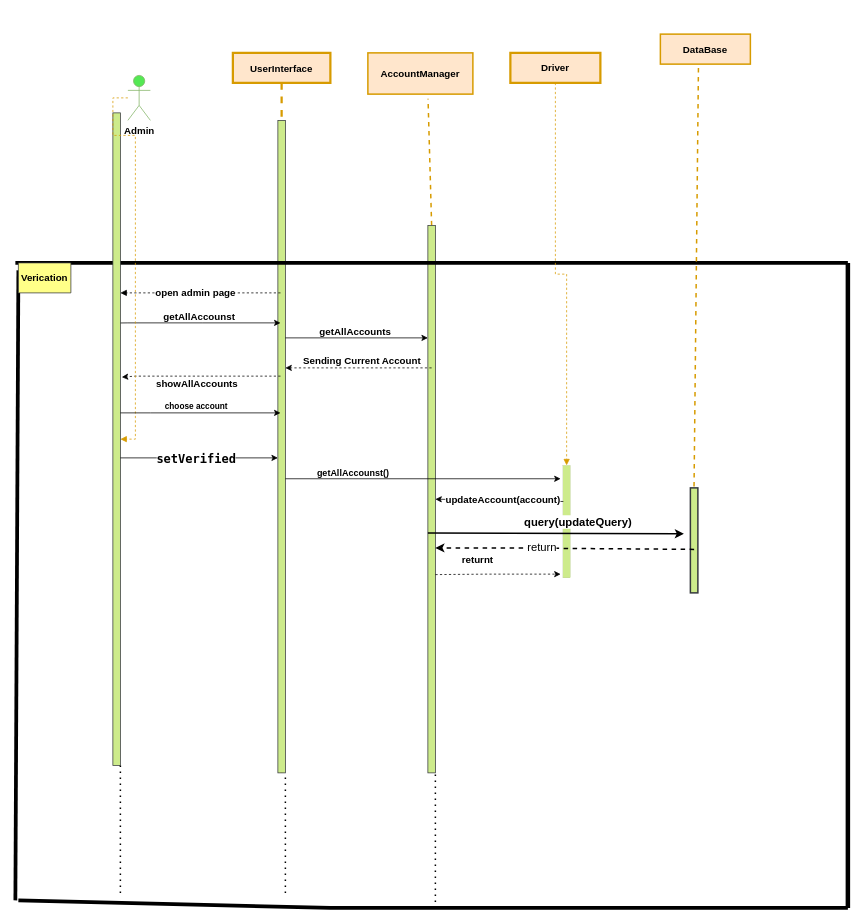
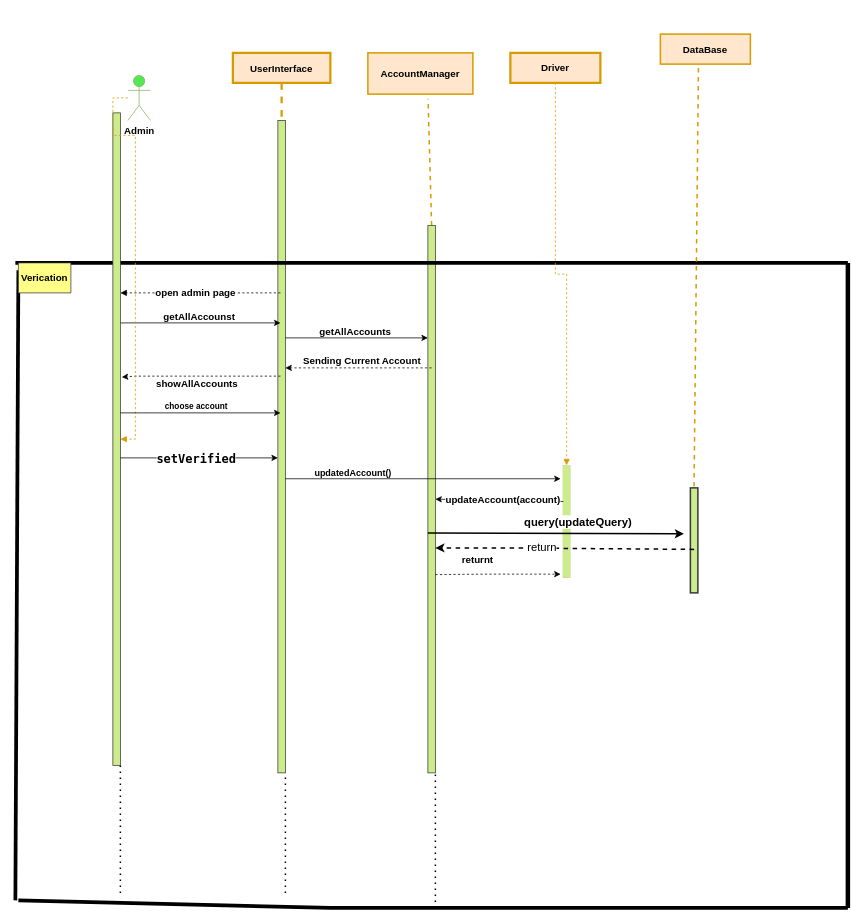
node "getAllAccounst()": label "getAllAccounst()" -> "updatedAccount()"
